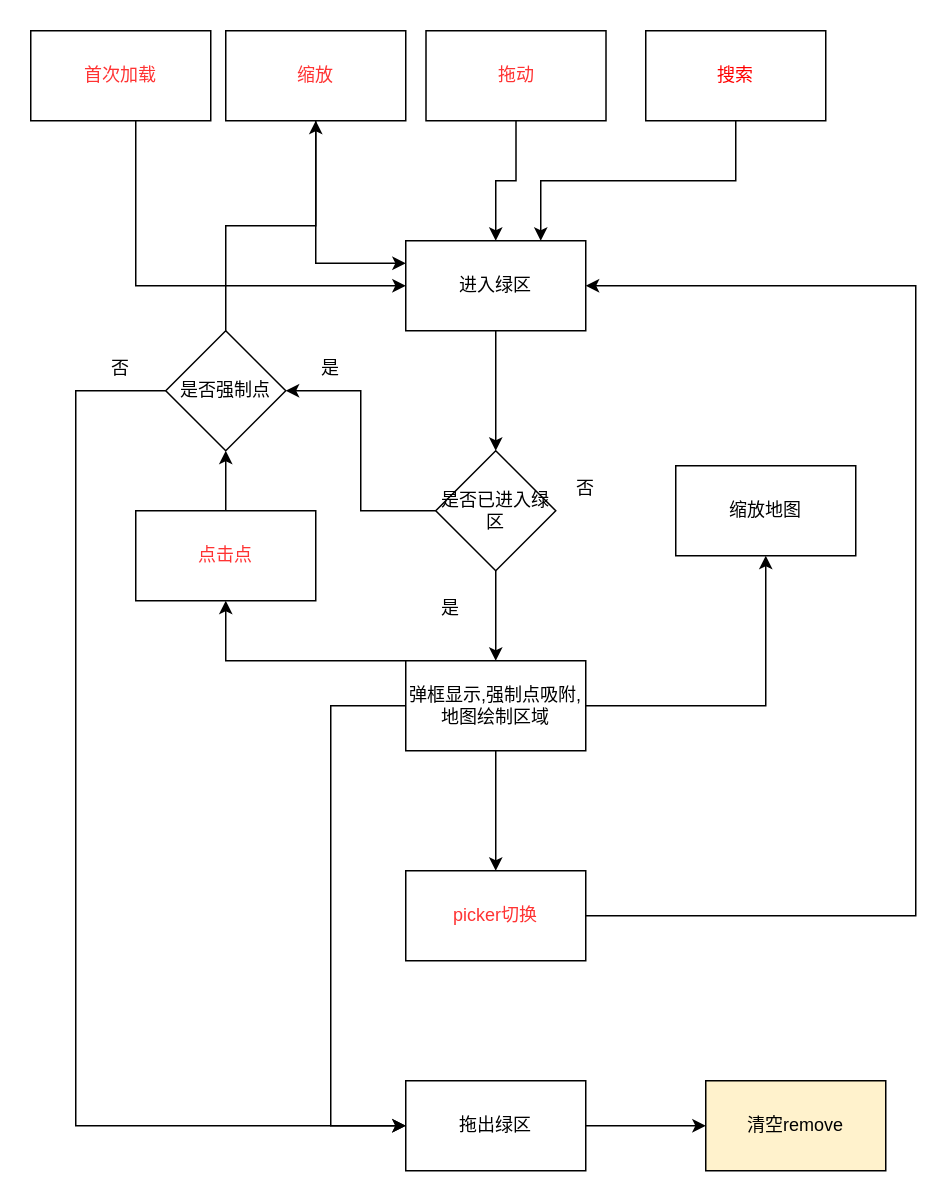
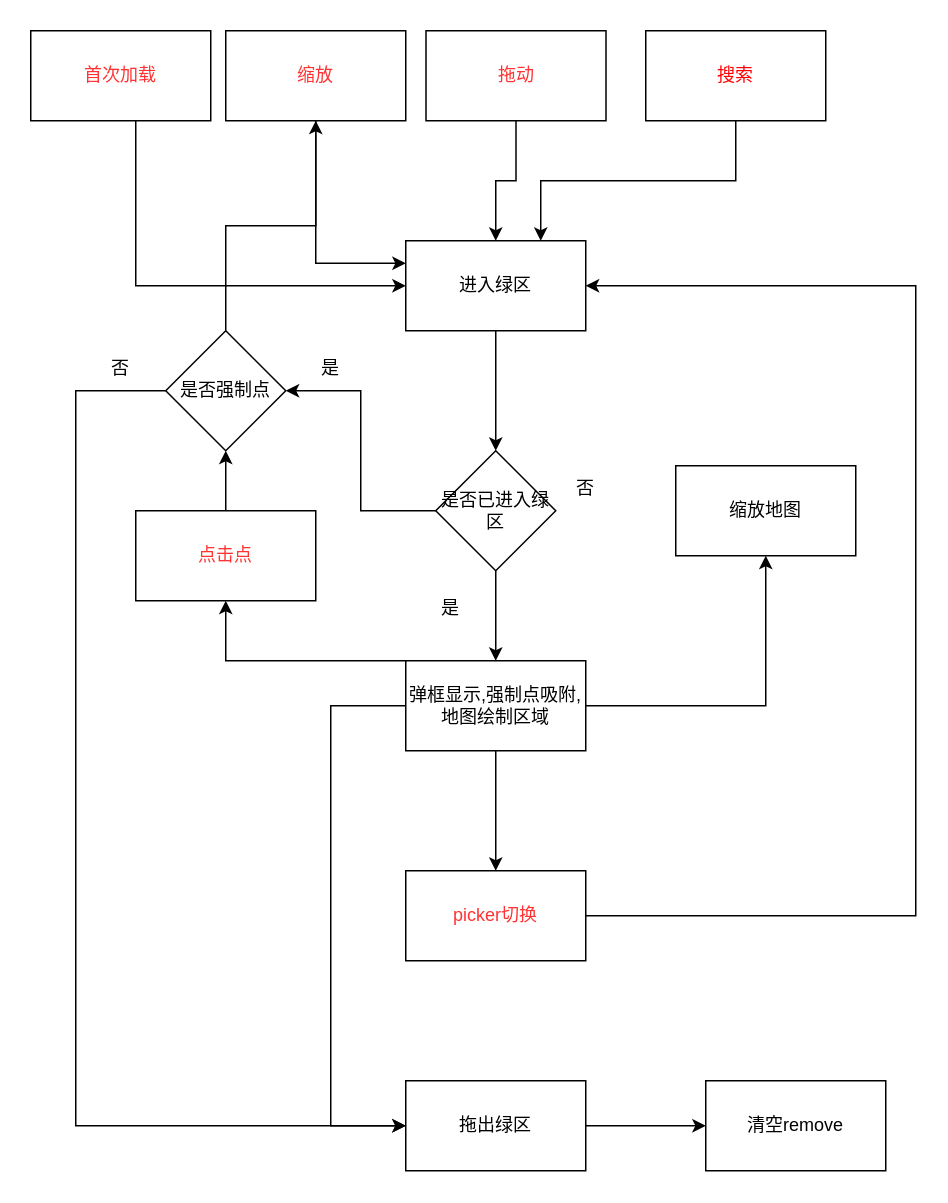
node "清空remove": fillcolor #fff2cc -> #ffffff
